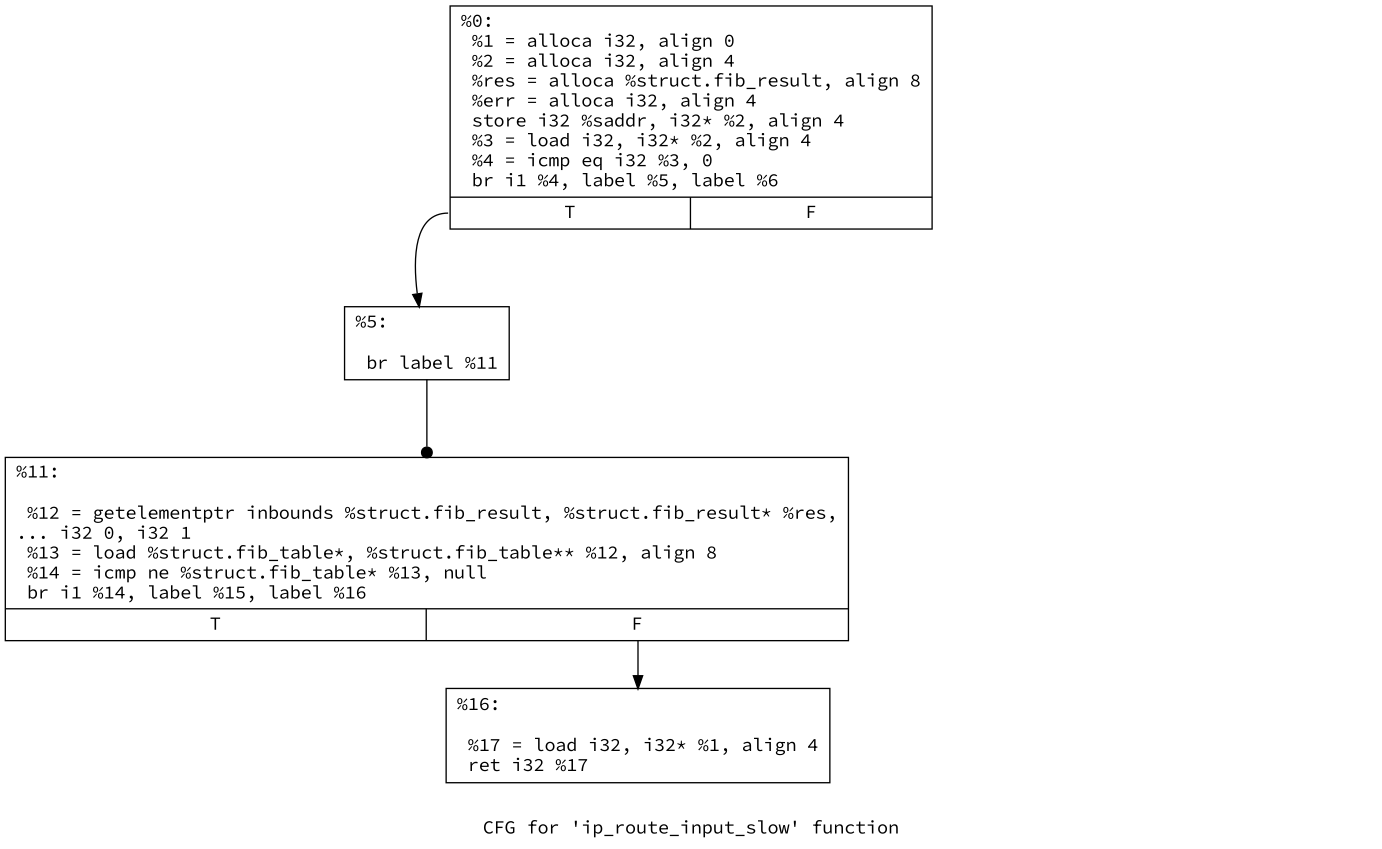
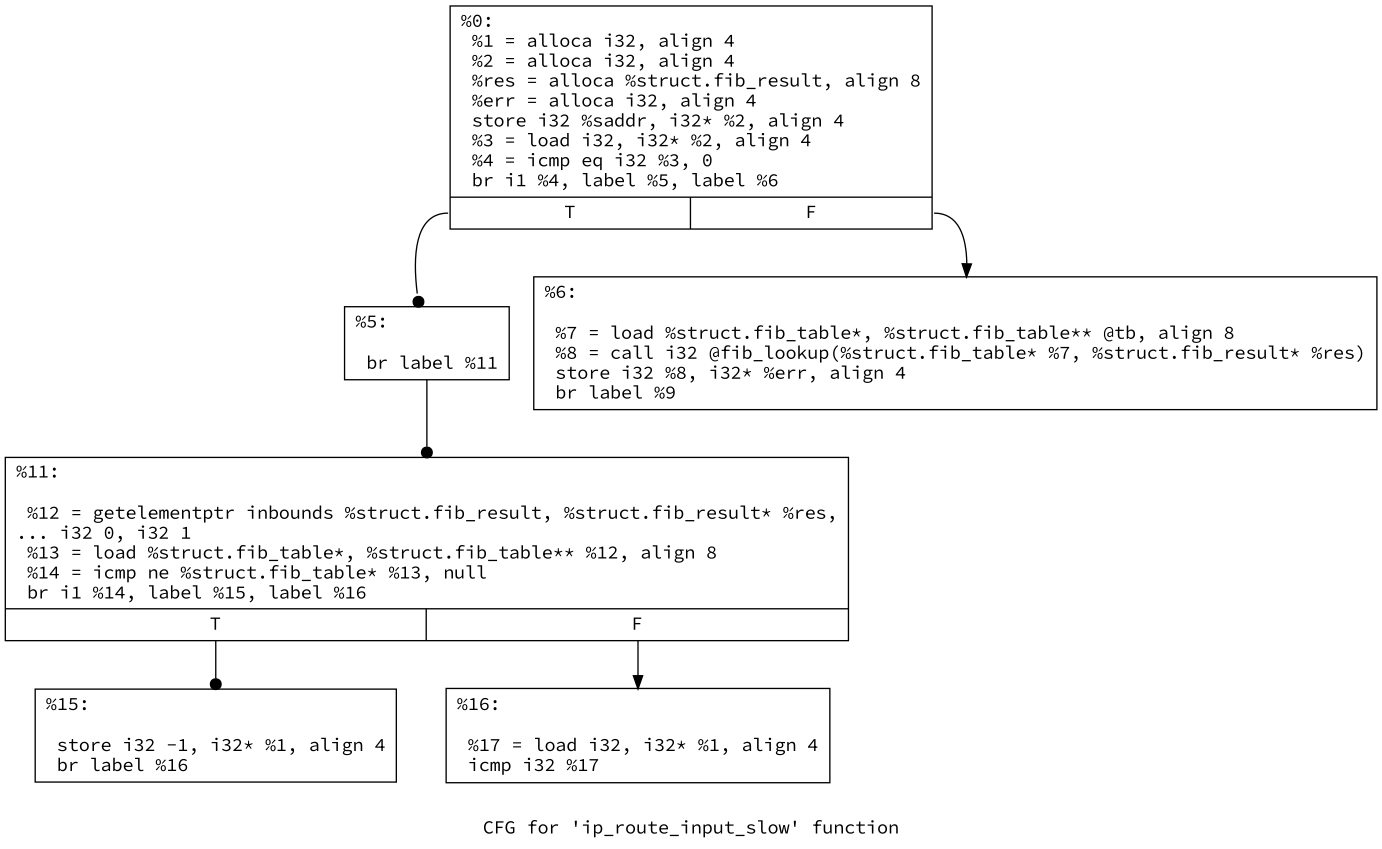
node "%0:": text "%1 = alloca i32, align 0" -> "%1 = alloca i32, align 4"
edge "%0:" -> "%5:": arrowhead normal -> dot
node "%6:": added
node "%15:": added
node "%16:": text "ret i32 %17" -> "icmp i32 %17"
